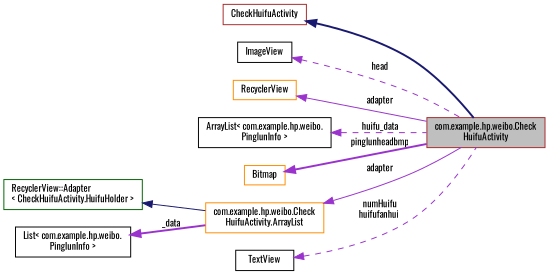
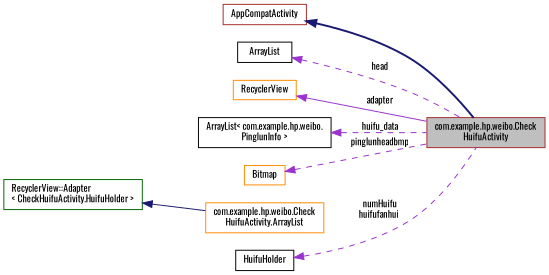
node "CheckHuifuActivity": label "CheckHuifuActivity" -> "AppCompatActivity"
node "ImageView": label "ImageView" -> "ArrayList"
edge "com.example.hp.weibo.Check HuifuActivity" -> "Bitmap": style bold -> dashed
edge "com.example.hp.weibo.Check HuifuActivity" -> "com.example.hp.weibo.Check HuifuActivity.ArrayList": removed, label "adapter"
node "List< com.example.hp.weibo. PinglunInfo >": removed
node "TextView": label "TextView" -> "HuifuHolder"
